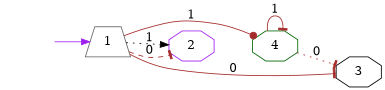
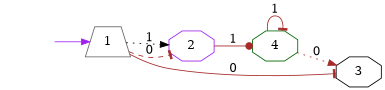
edge "1" -> "4": now "2" -> "4"
edge "4" -> "3": arrowhead tee -> normal
